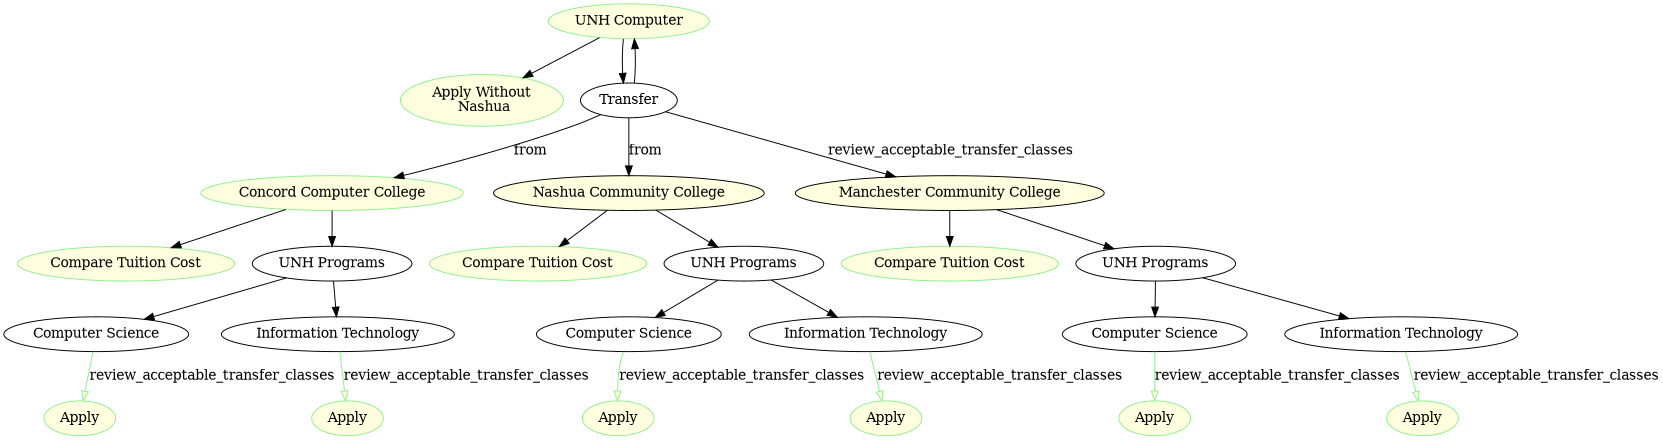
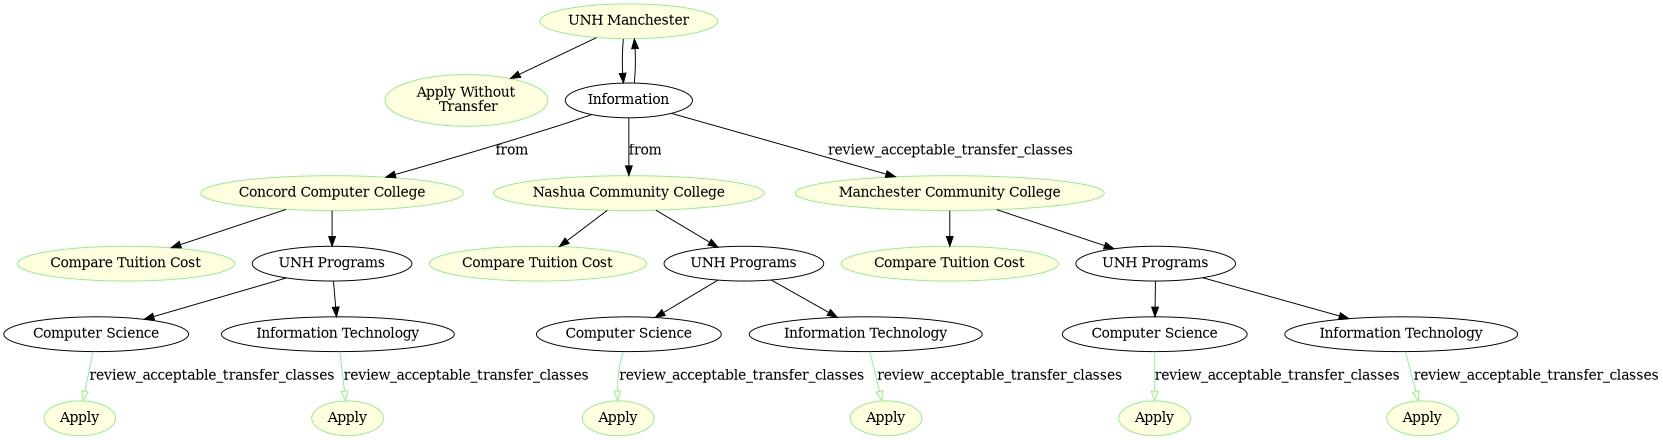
node "UNH Computer": label "UNH Computer" -> "UNH Manchester"
node "Apply Without Nashua": label "Apply Without Nashua" -> "Apply Without Transfer"
node "Transfer": label "Transfer" -> "Information"
node "Nashua Community College": color black -> lightgreen
node "Manchester Community College": color black -> lightgreen
